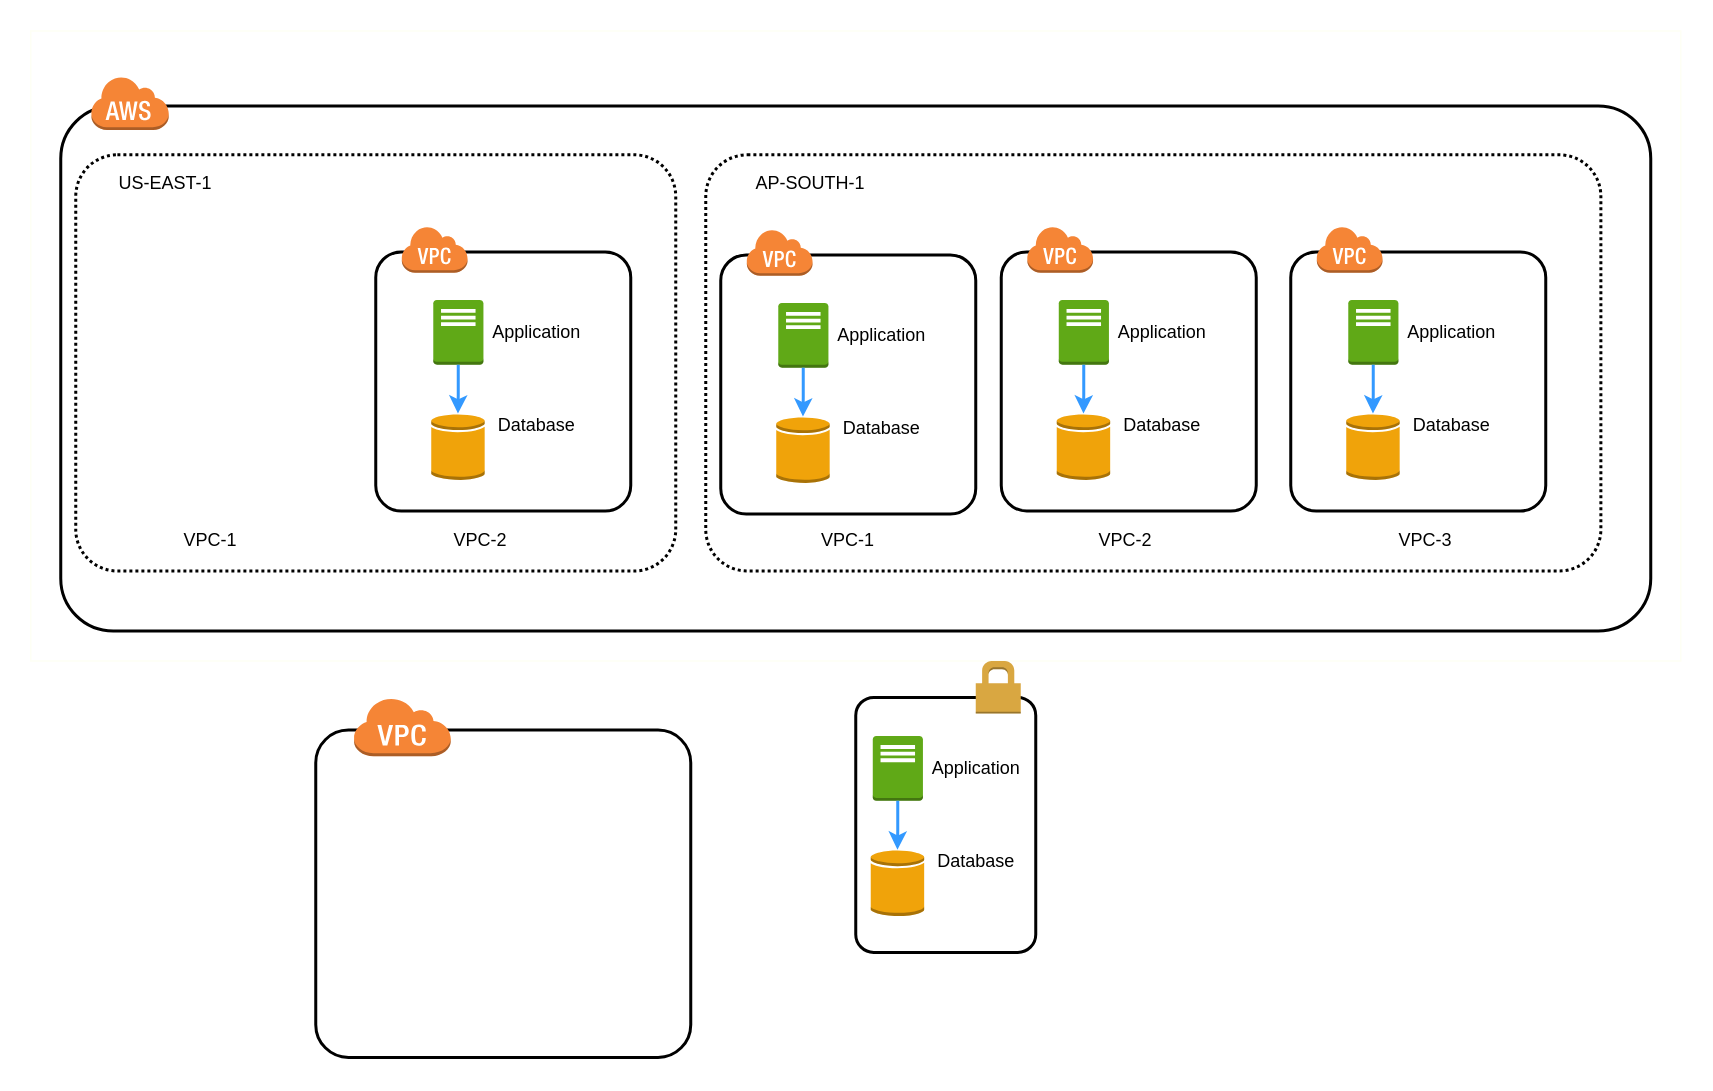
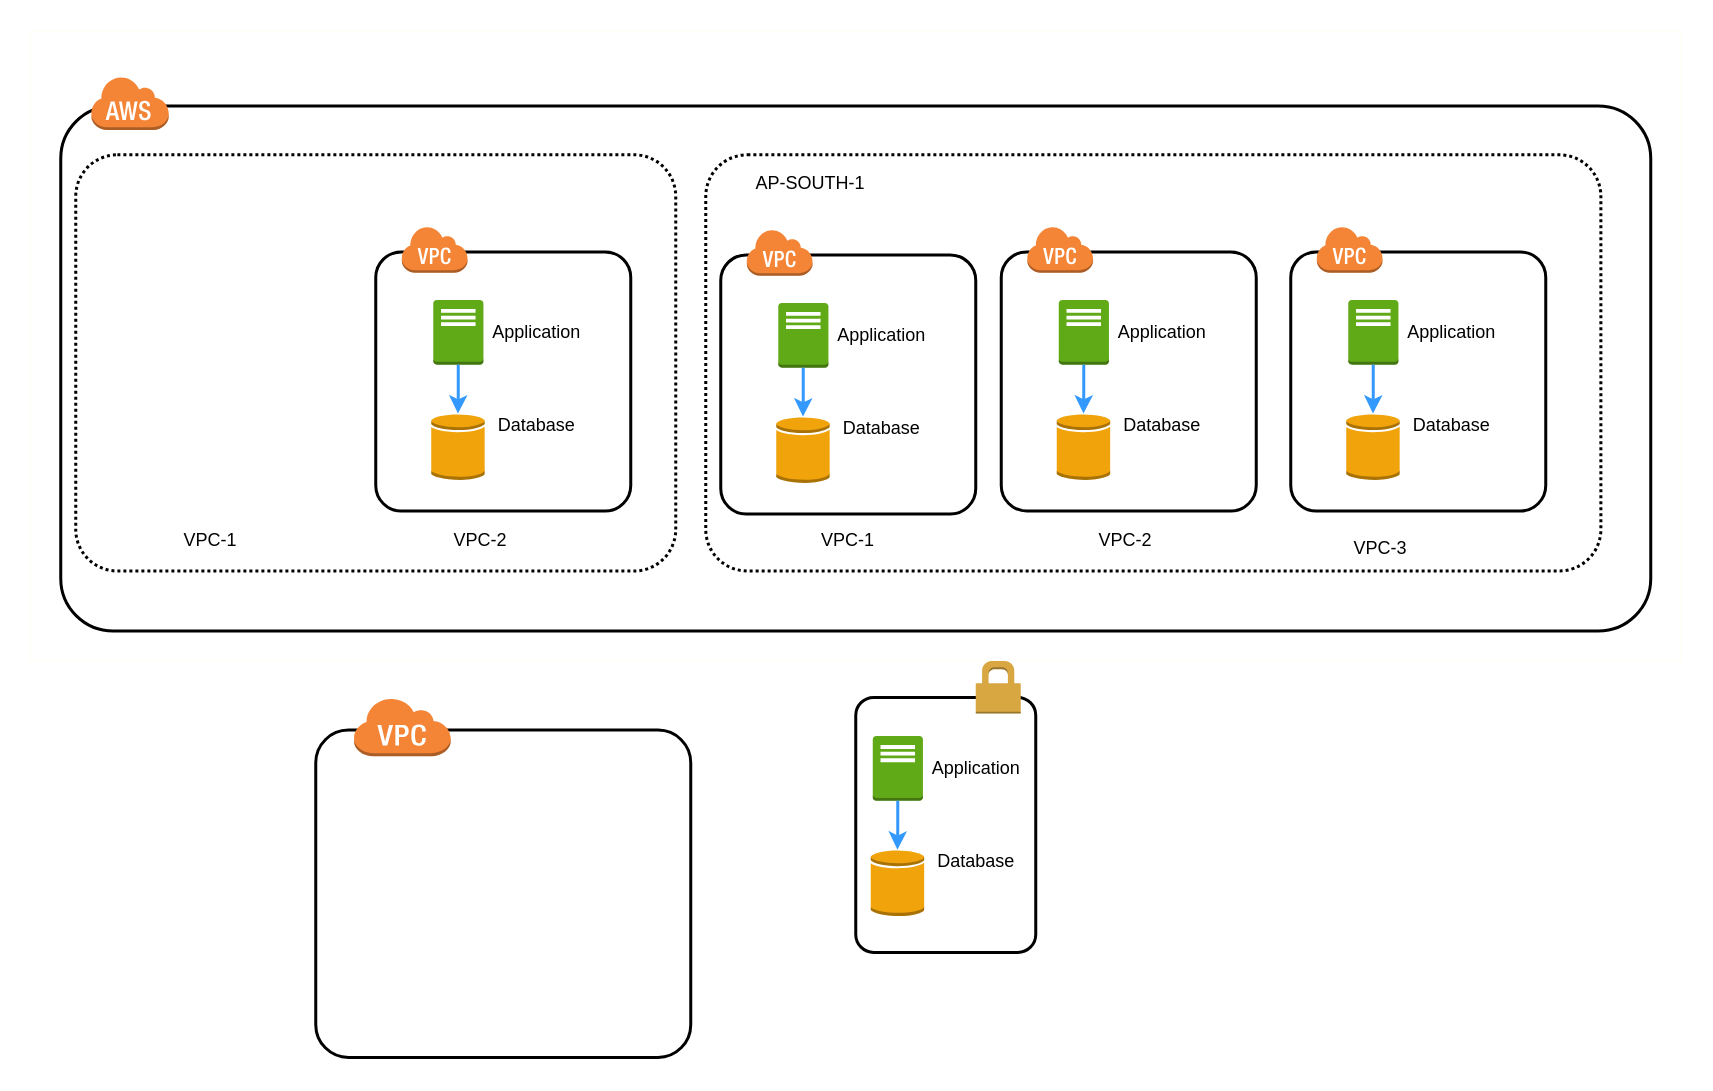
node "US-EAST-1": removed
node "VPC-3": moved (1426, 541) -> (1381, 548)
